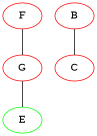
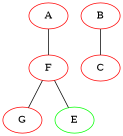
node "A": added
edge "G" -- "E": now "F" -- "E"
